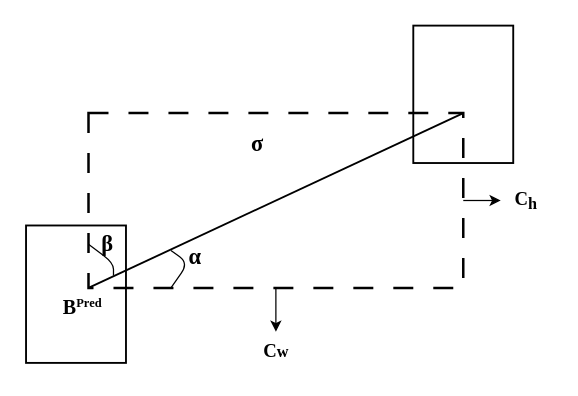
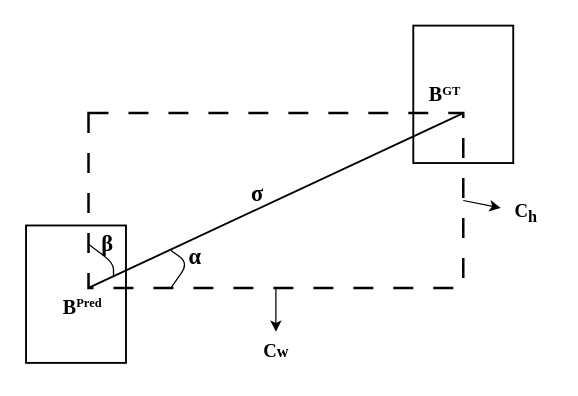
node "BGT": added
node "σ": moved (257, 144) -> (257, 194)
node "Ch": moved (526, 201) -> (526, 213)
